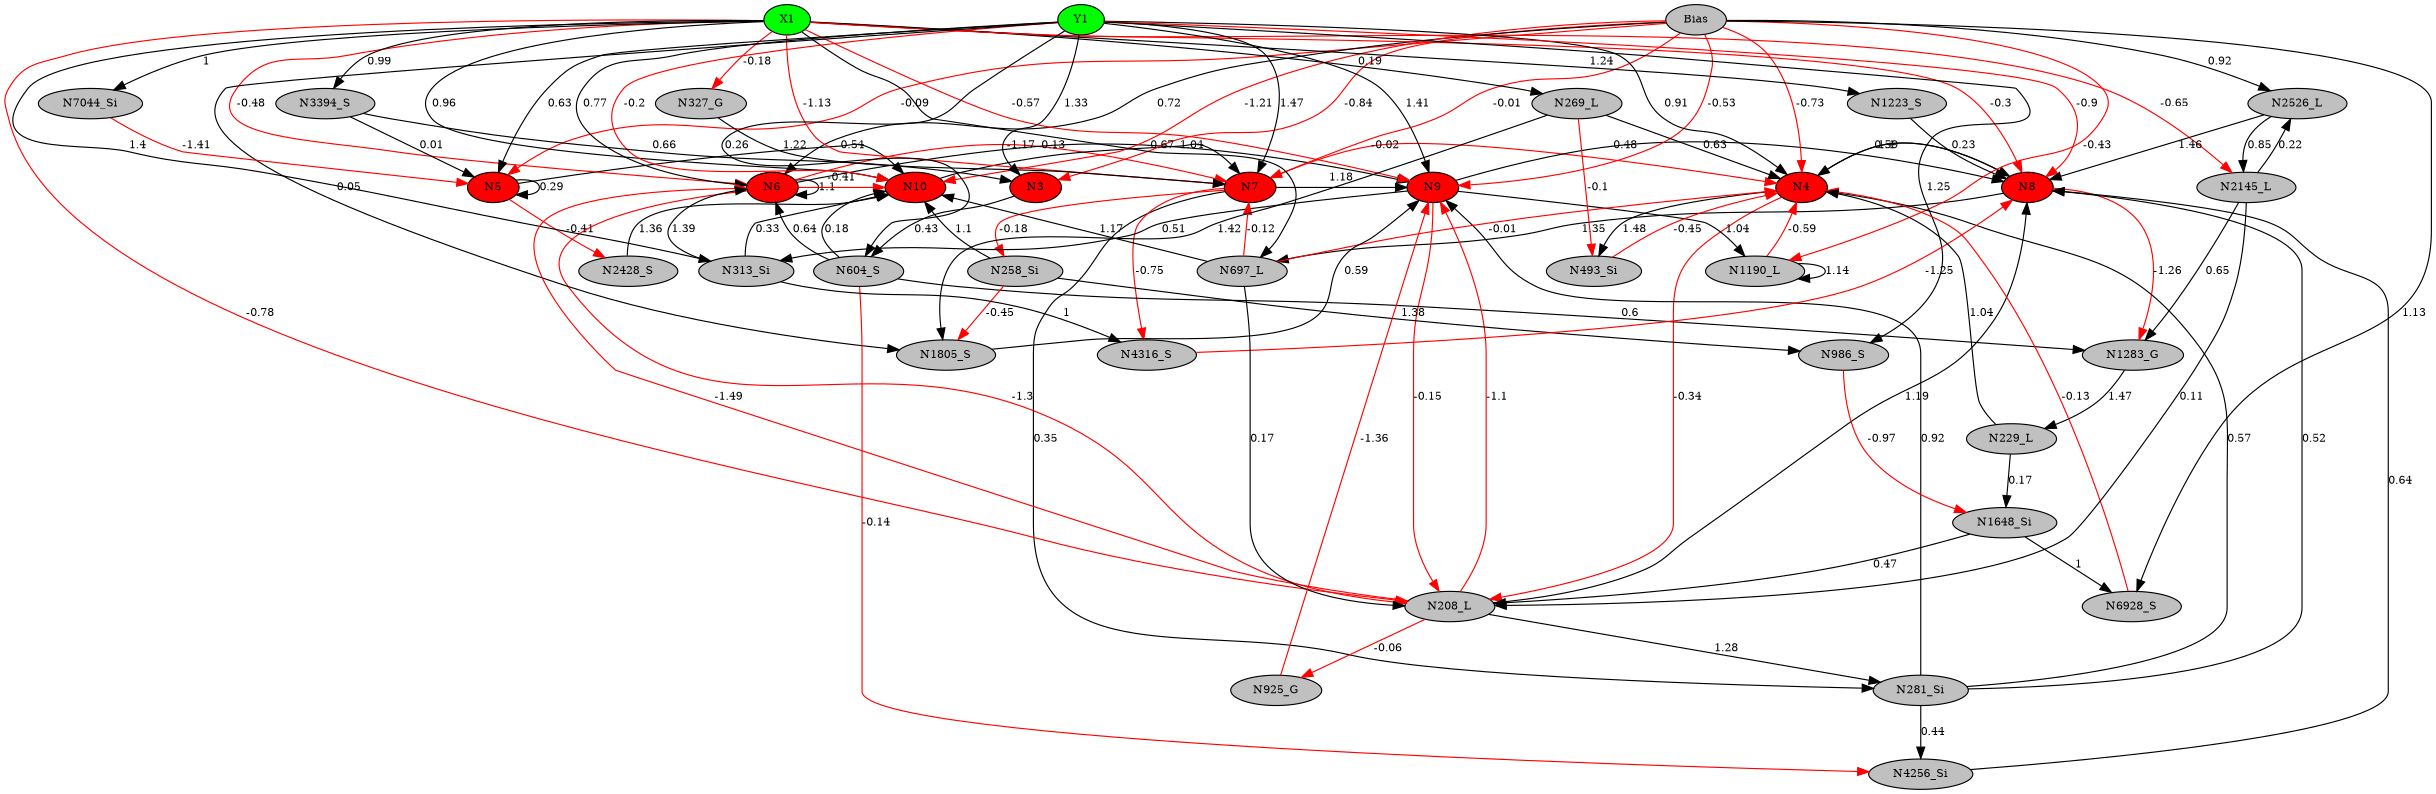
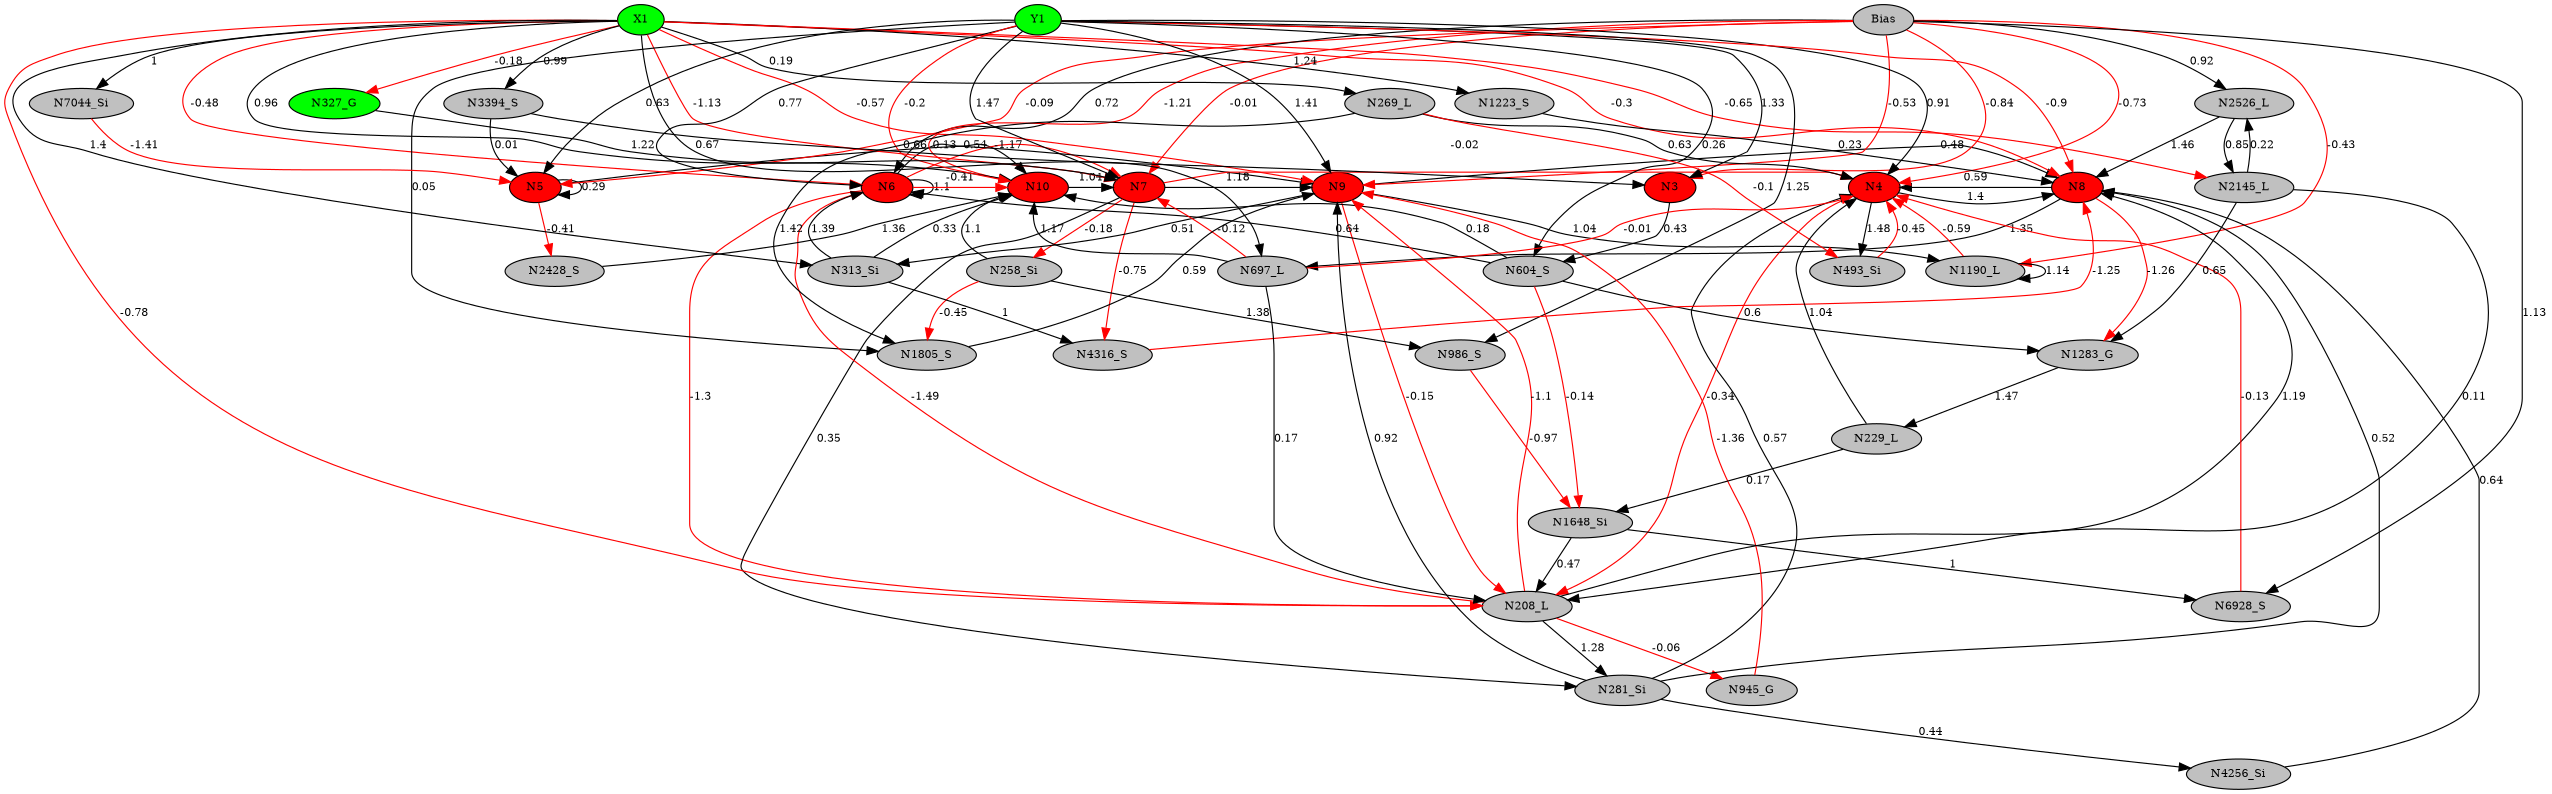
node "N327_G": fillcolor gray -> green
node "N925_G": label "N925_G" -> "N945_G"
edge "N604_S" -> "N4256_Si": now "N604_S" -> "N1648_Si"
